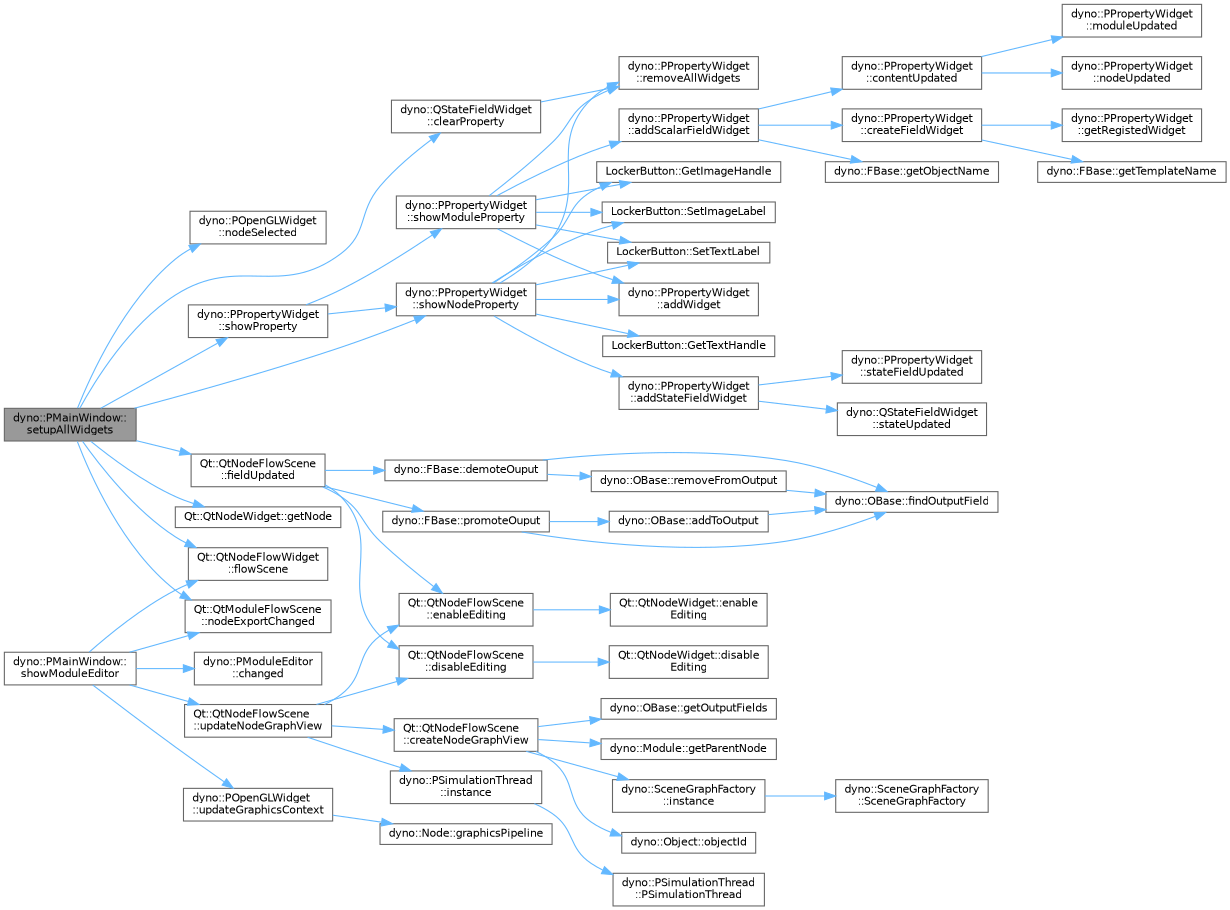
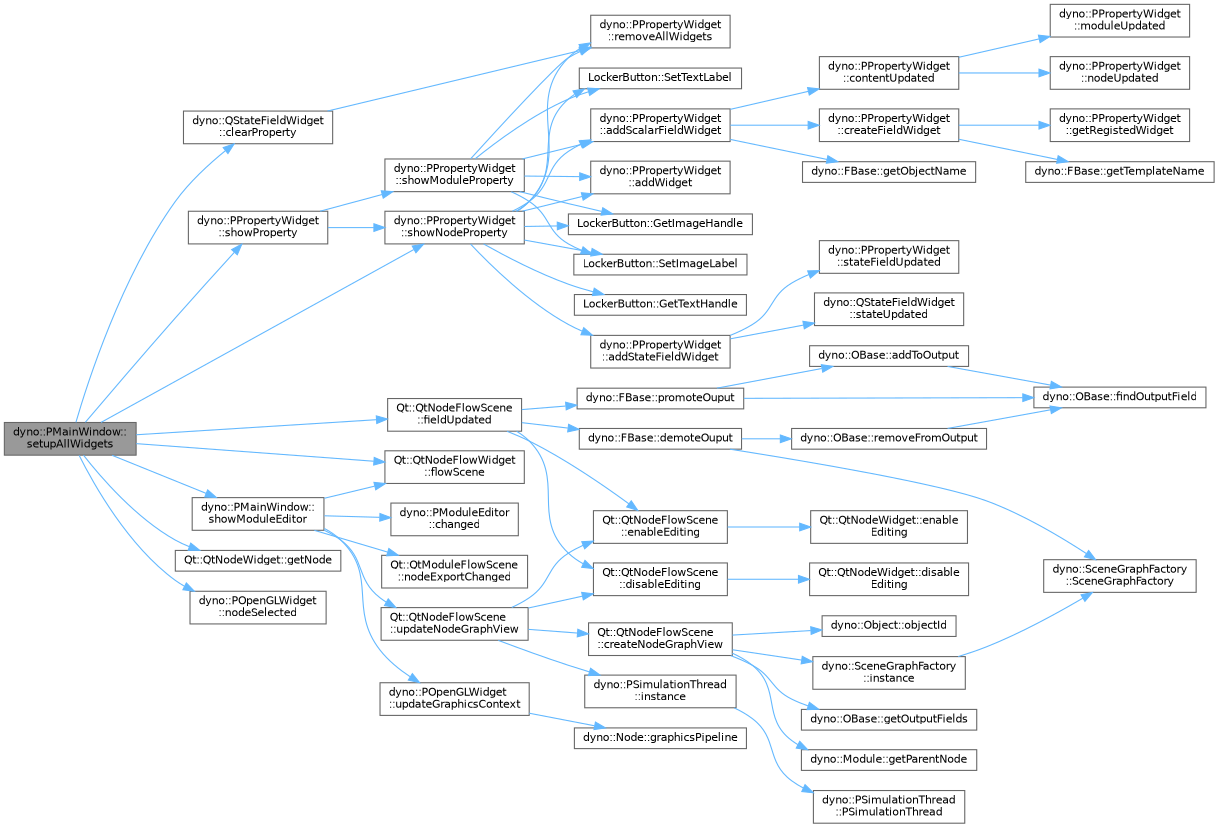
edge "dyno::PPropertyWidget ::showNodeProperty" -> "dyno::PPropertyWidget ::addScalarFieldWidget": added
edge "dyno::FBase::demoteOuput" -> "dyno::OBase::findOutputField": now "dyno::FBase::demoteOuput" -> "dyno::SceneGraphFactory ::SceneGraphFactory"
edge "dyno::PMainWindow:: setupAllWidgets" -> "Qt::QtModuleFlowScene ::nodeExportChanged": now "dyno::PMainWindow:: setupAllWidgets" -> "dyno::PMainWindow:: showModuleEditor"
